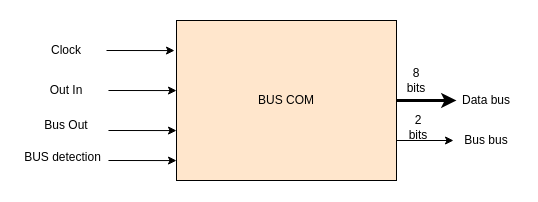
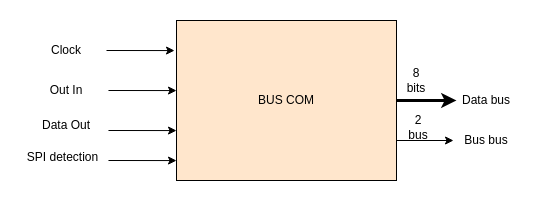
node "Bus Out": label "Bus Out" -> "Data Out"
node "2 bits": label "2 bits" -> "2 bus"
node "BUS detection": label "BUS detection" -> "SPI detection"
